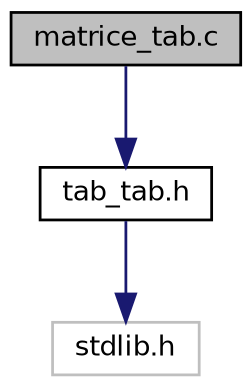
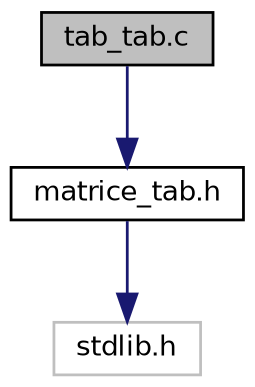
node "matrice_tab.c": label "matrice_tab.c" -> "tab_tab.c"
node "tab_tab.h": label "tab_tab.h" -> "matrice_tab.h"
